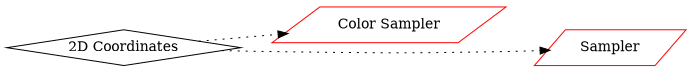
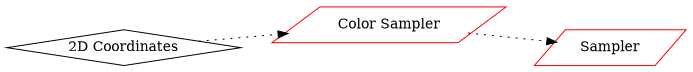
edge "2D Coordinates" -> "Sampler": now "Color Sampler" -> "Sampler"
